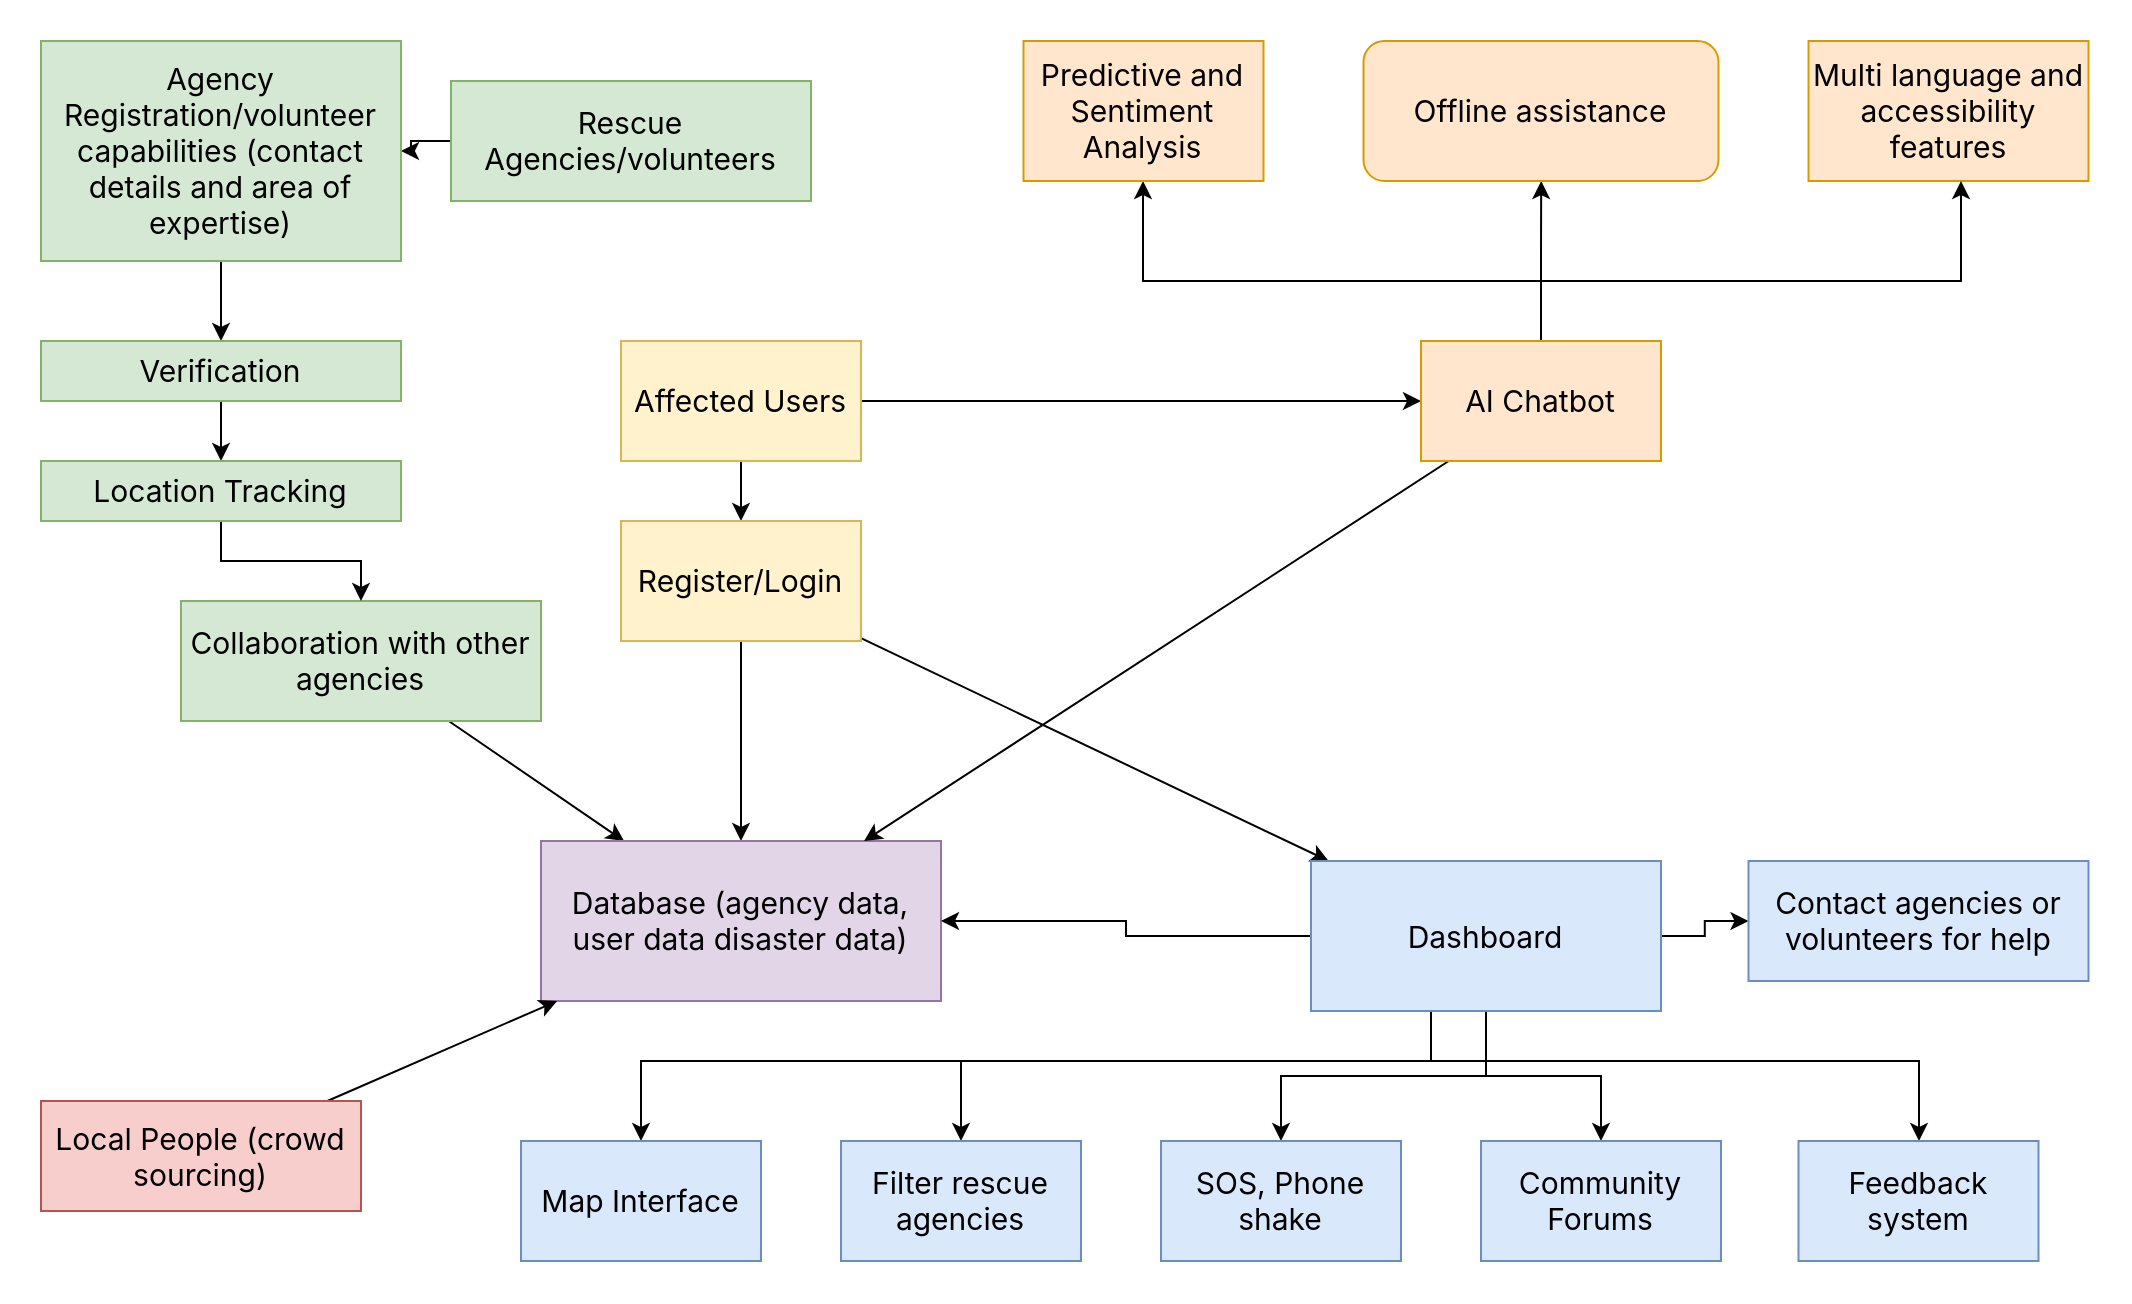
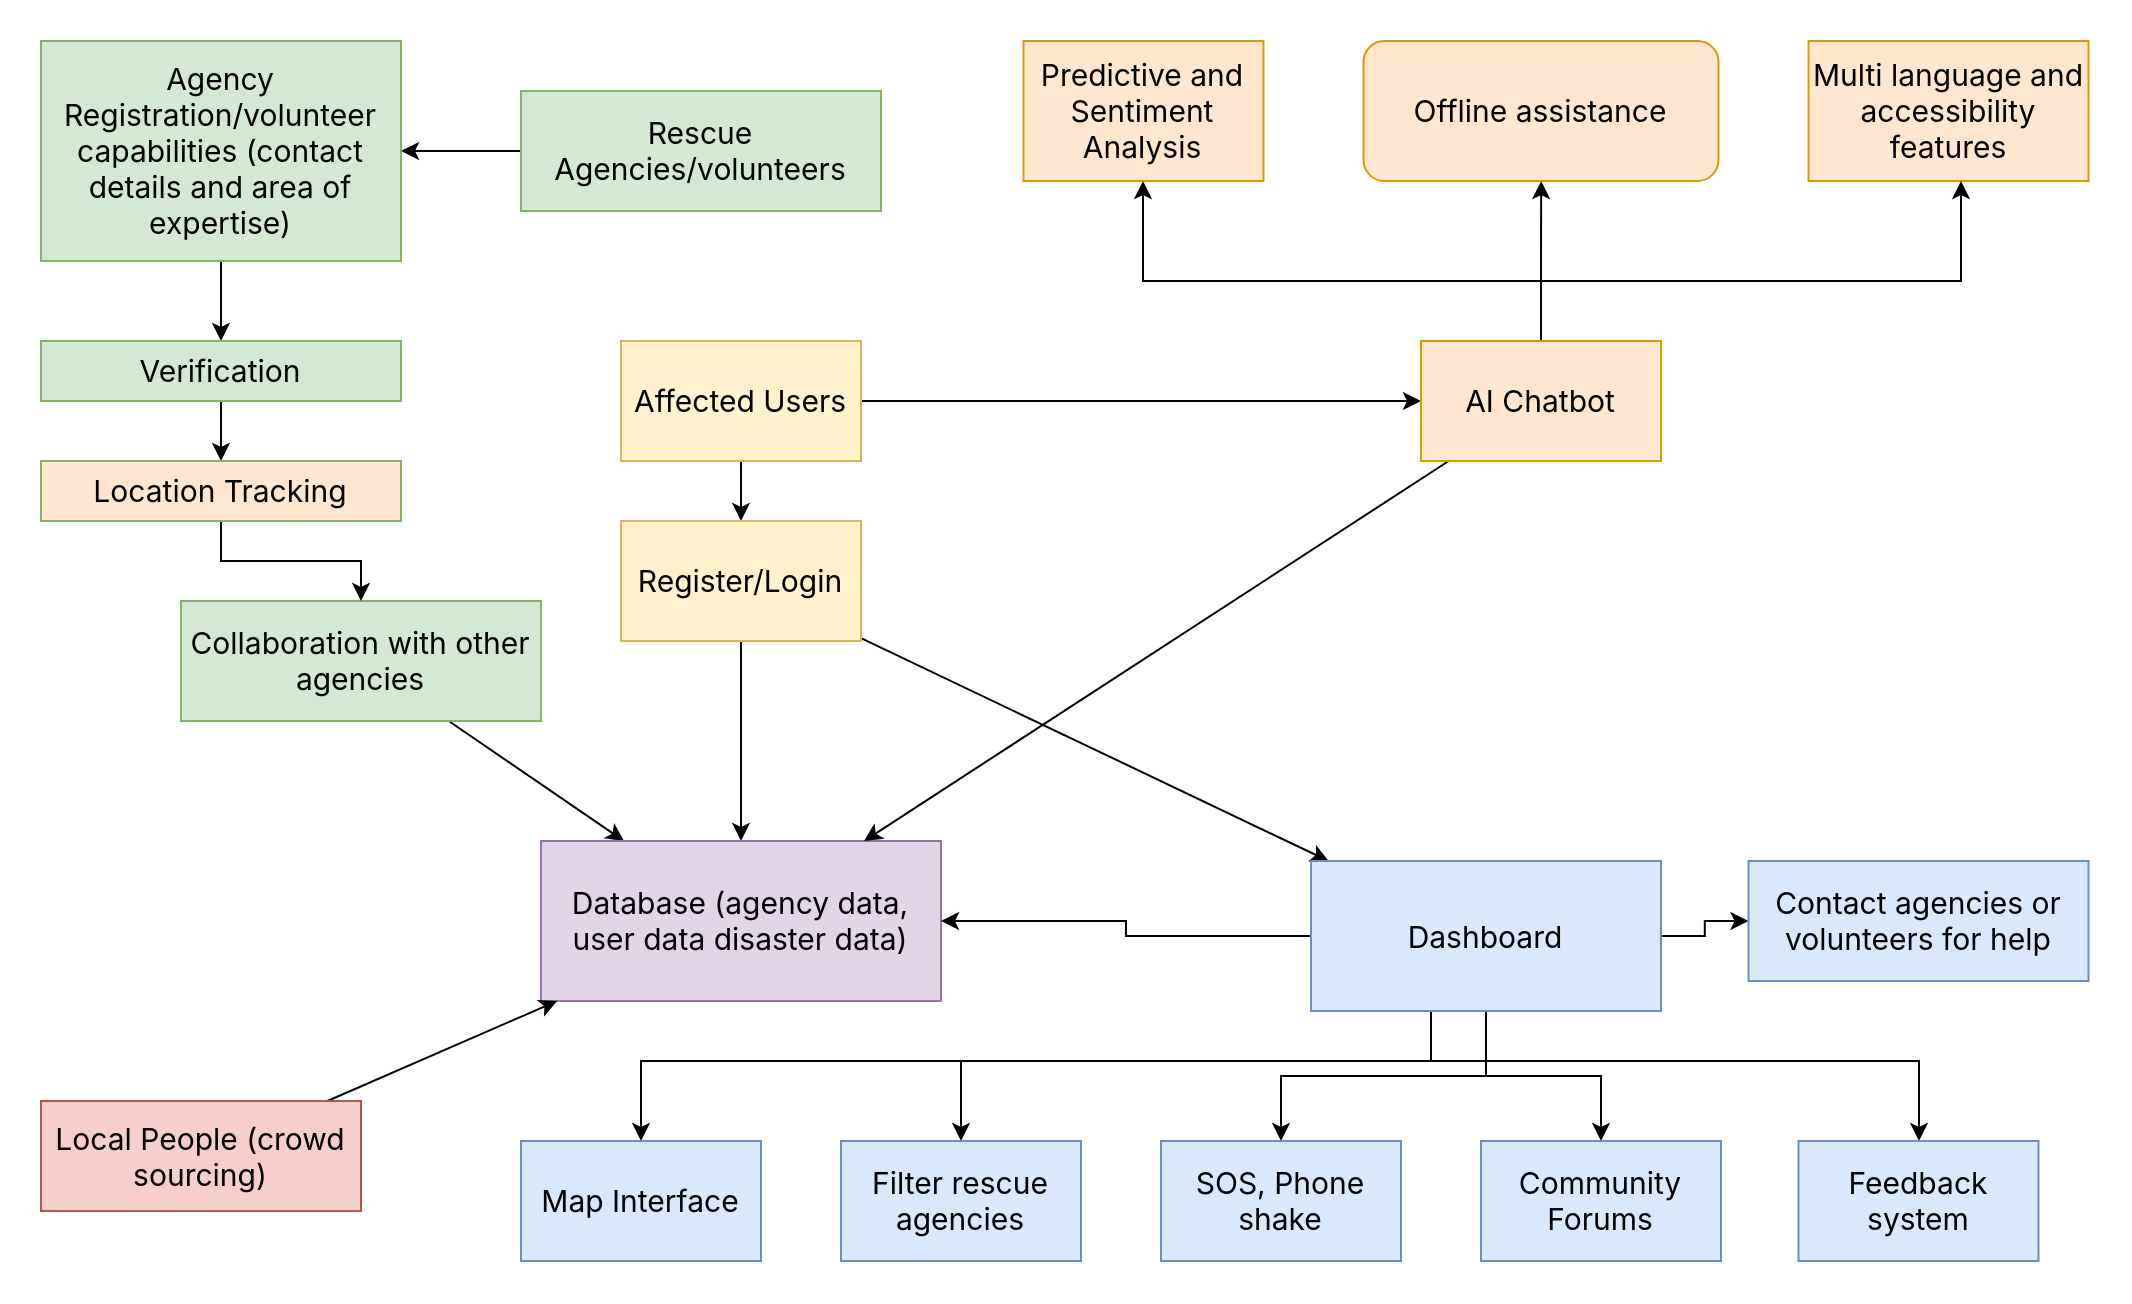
node "Rescue Agencies/volunteers": moved (631, 141) -> (701, 151)
node "Location Tracking": fillcolor #d5e8d4 -> #ffe6cc
